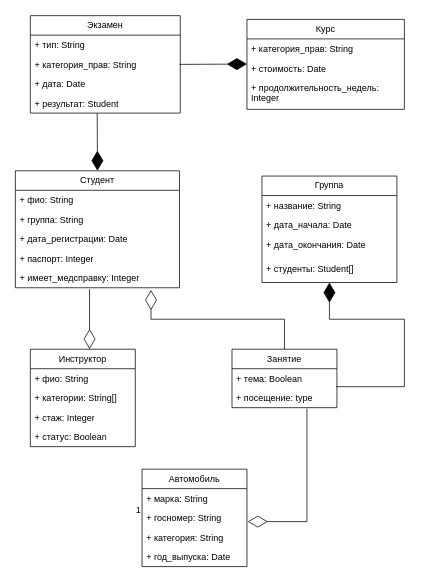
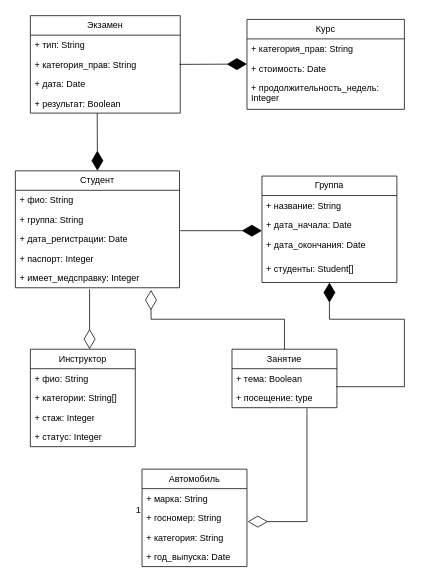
node "+ результат: Student": label "+ результат: Student" -> "+ результат: Boolean"
edge "+ дата_регистрации: Date" -> "+ дата_начала: Date": added
node "+ статус: Boolean": label "+ статус: Boolean" -> "+ статус: Integer"
